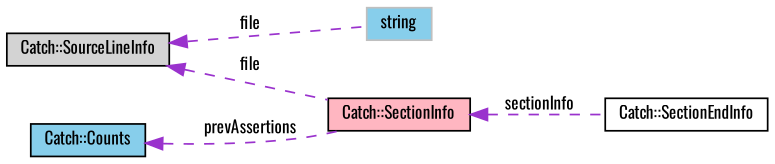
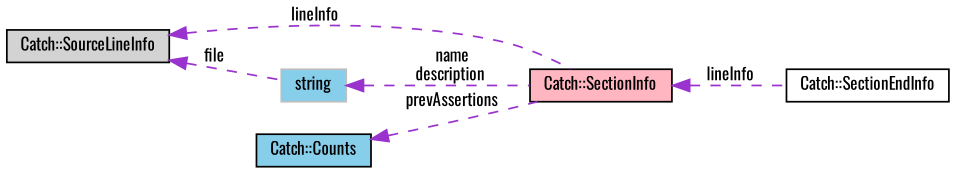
edge "Catch::SectionInfo" -> "Catch::SourceLineInfo": label " file" -> " lineInfo"
edge "Catch::SectionInfo" -> "string": added, label "name description"
edge "Catch::SectionEndInfo" -> "Catch::SectionInfo": label " sectionInfo" -> " lineInfo"
